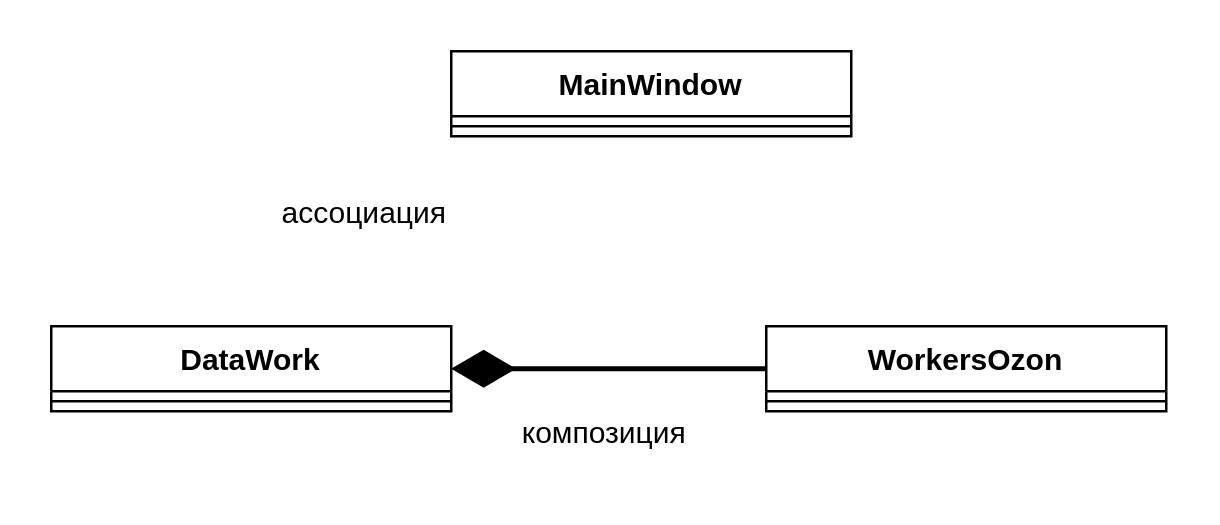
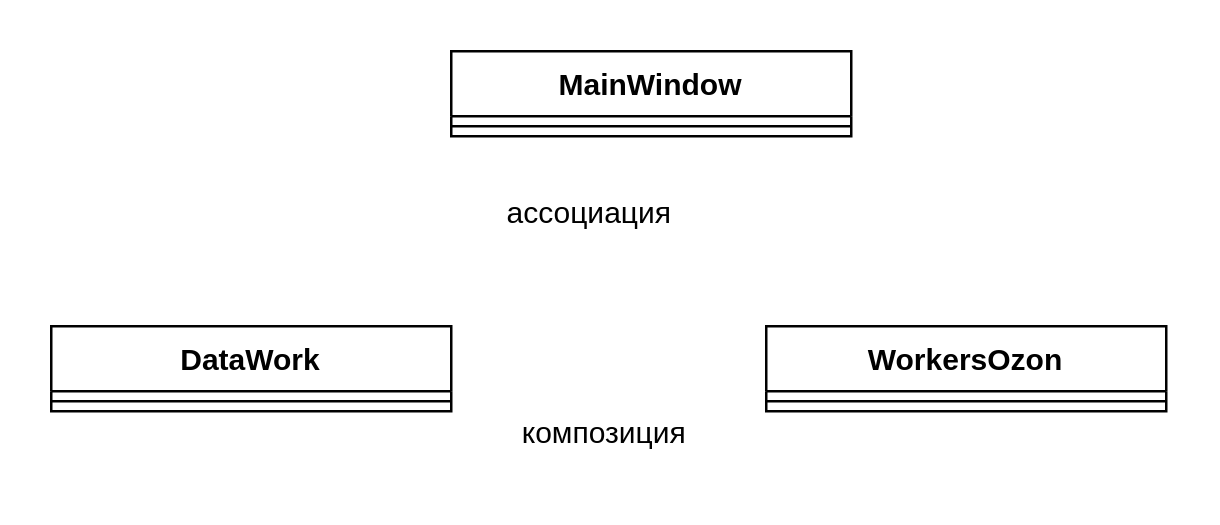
node "ассоциация": moved (364, 214) -> (589, 214)
edge "WorkersOzon" -> "DataWork": removed
